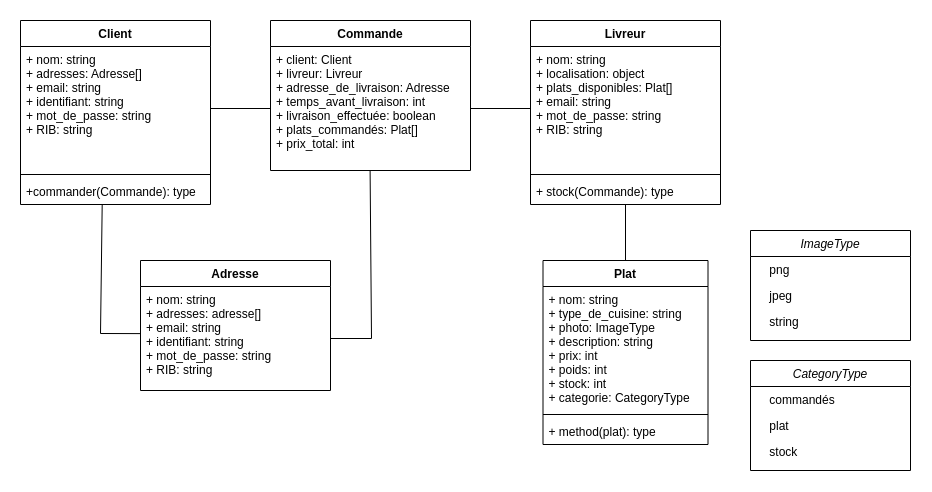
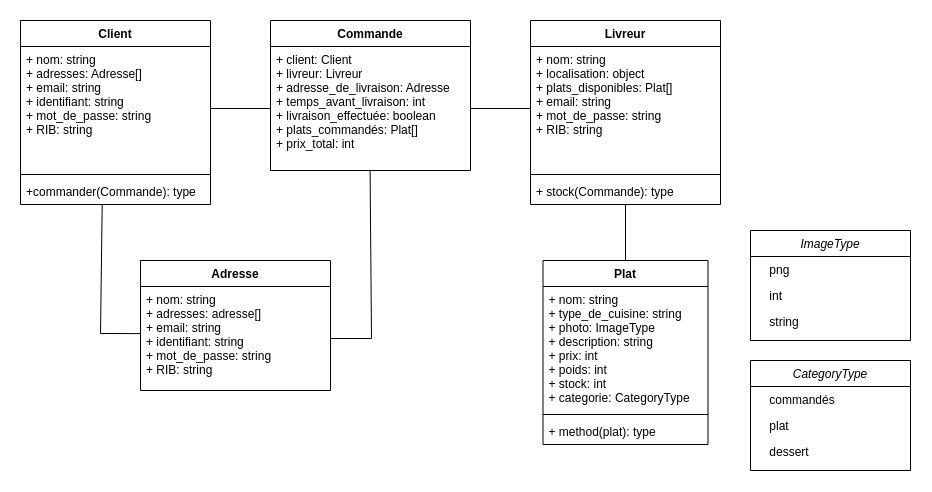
node "jpeg": label "jpeg" -> "int"
node "stock": label "stock" -> "dessert"
